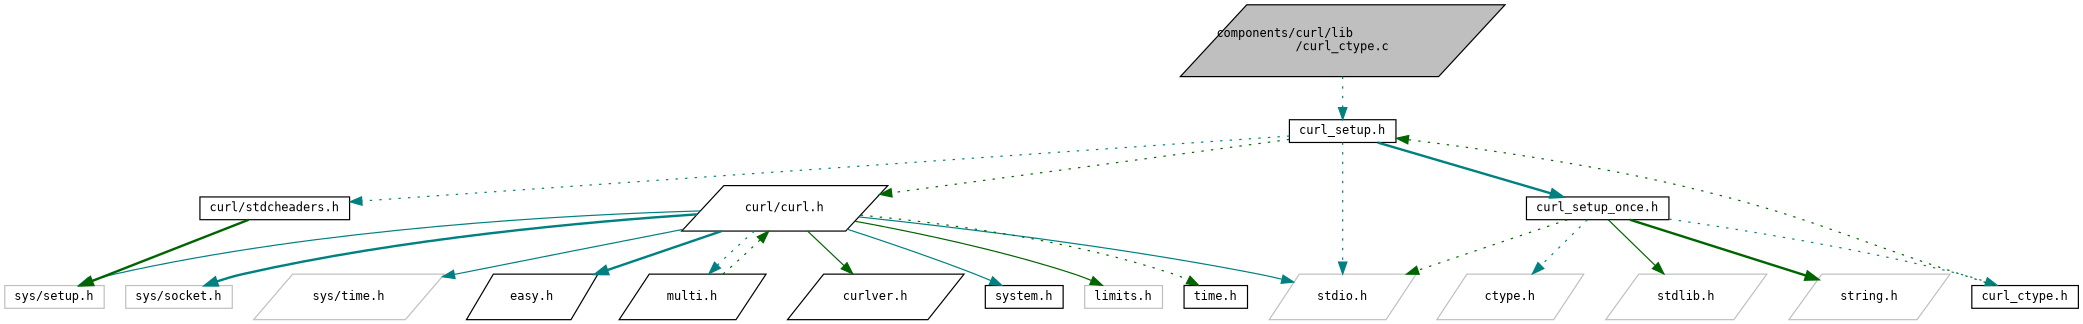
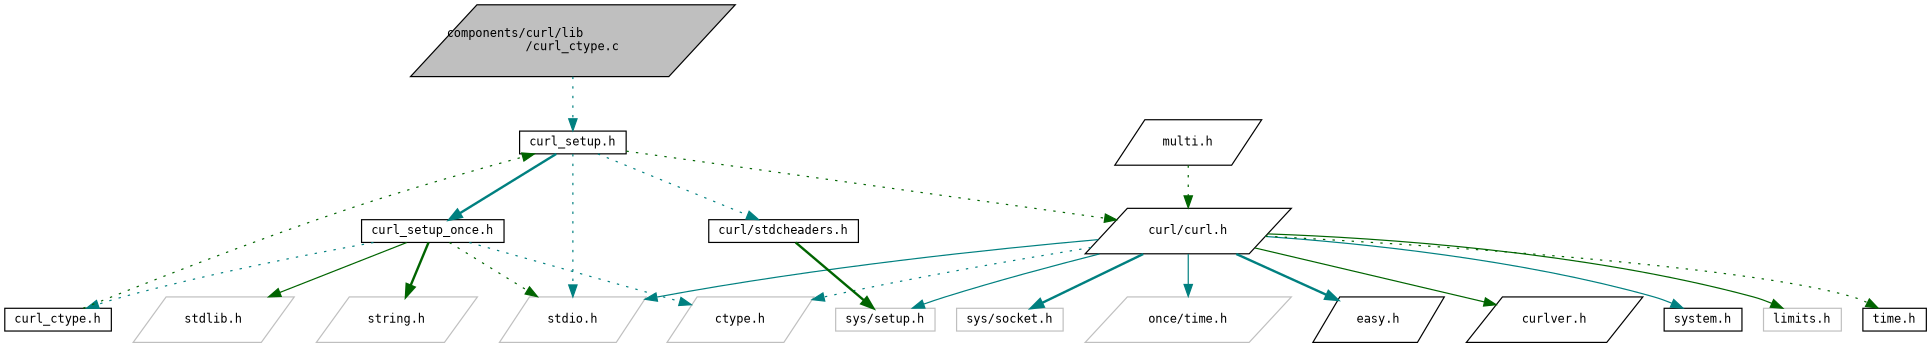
edge "curl/curl.h" -> "multi.h": now "curl/curl.h" -> "ctype.h"
node "sys/time.h": label "sys/time.h" -> "once/time.h"
